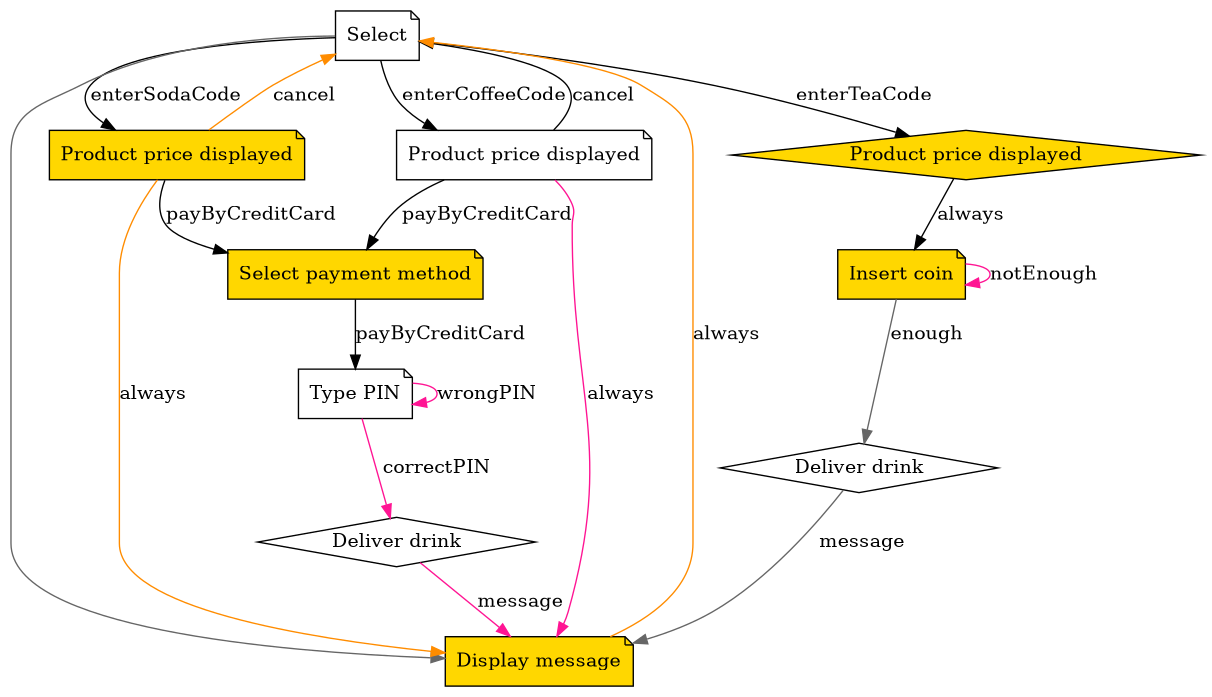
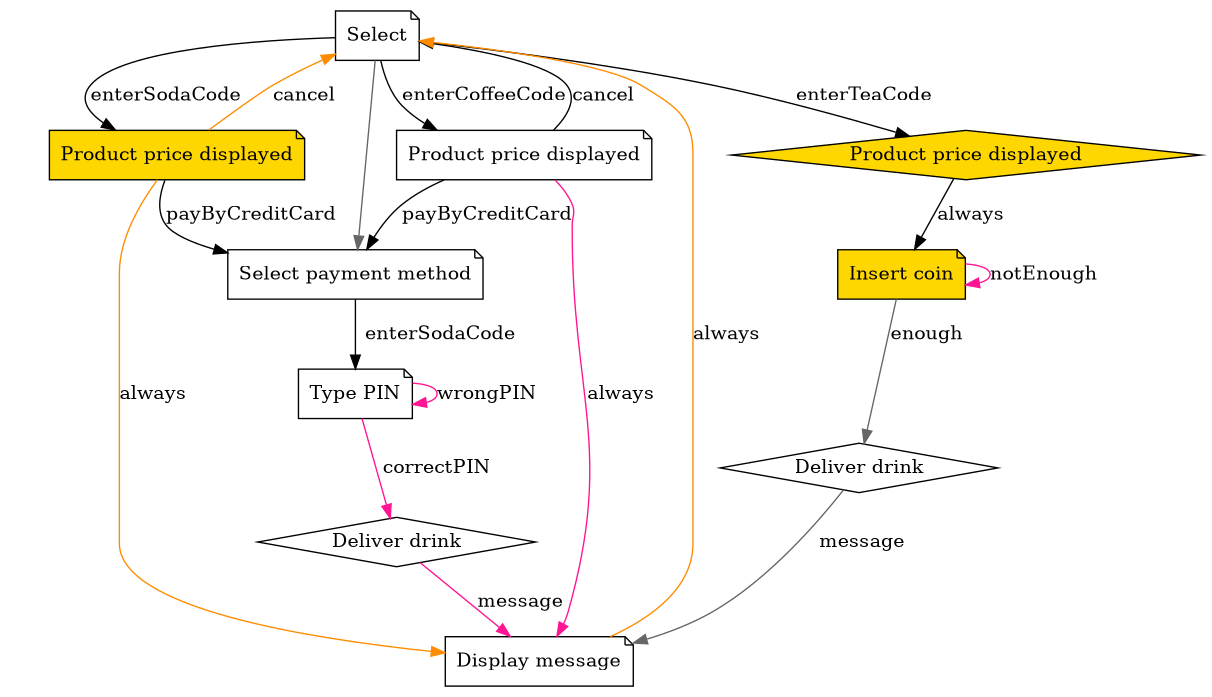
node "Select payment method": fillcolor gold -> white
edge "Select payment method" -> "Type PIN": label "payByCreditCard" -> "enterSodaCode"
edge "Select" -> "Display message": now "Select" -> "Select payment method"
node "Display message": fillcolor gold -> white
